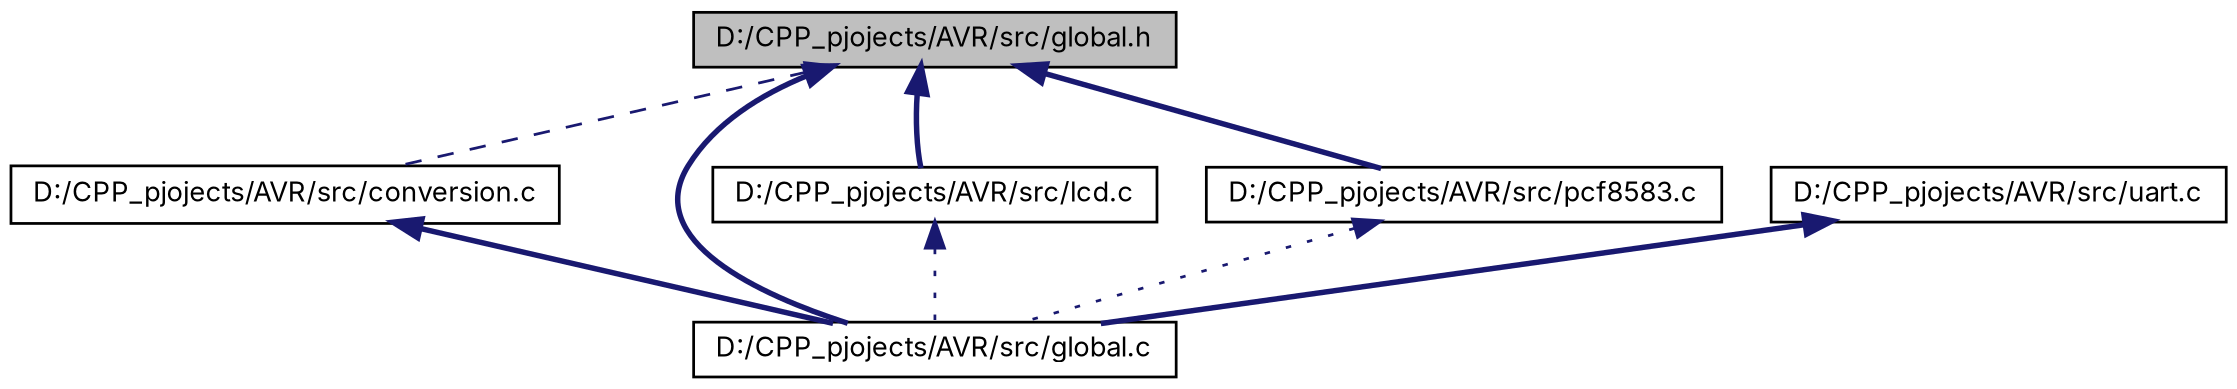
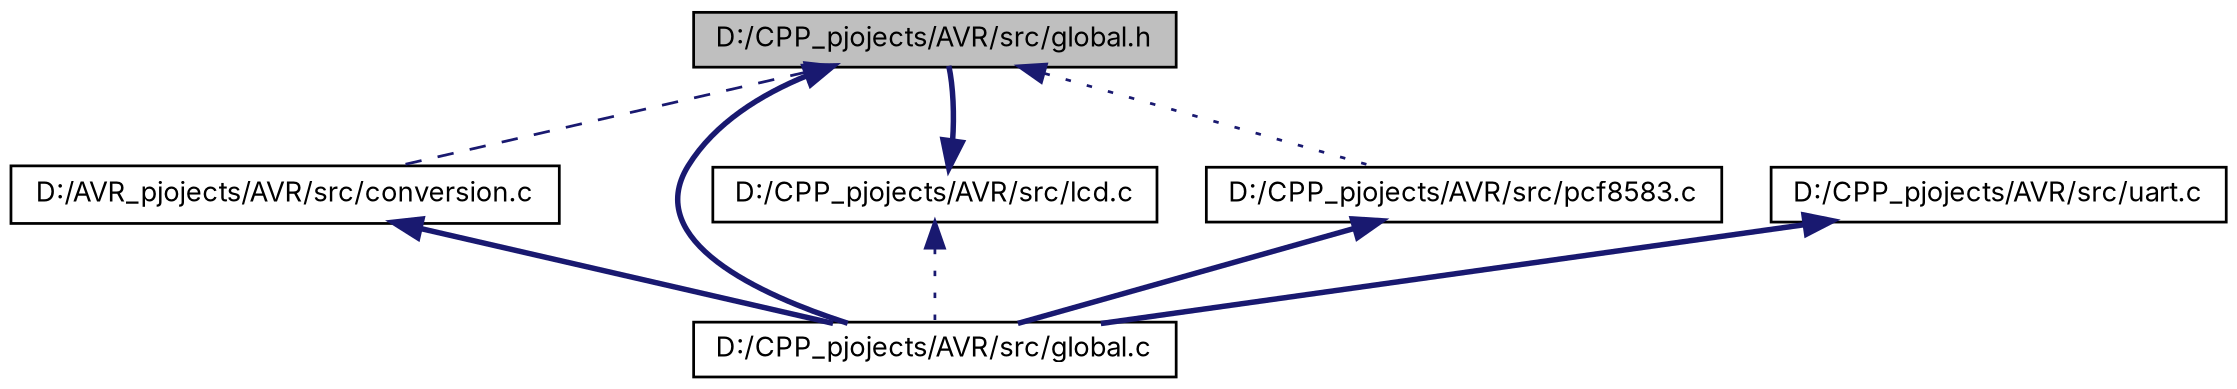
edge "D:/CPP_pjojects/AVR/src/pcf8583.c" -> "D:/CPP_pjojects/AVR/src/global.h": style bold -> dotted
edge "D:/CPP_pjojects/AVR/src/lcd.c" -> "D:/CPP_pjojects/AVR/src/global.h": reversed
node "D:/CPP_pjojects/AVR/src/conversion.c": label "D:/CPP_pjojects/AVR/src/conversion.c" -> "D:/AVR_pjojects/AVR/src/conversion.c"
edge "D:/CPP_pjojects/AVR/src/global.c" -> "D:/CPP_pjojects/AVR/src/pcf8583.c": style dotted -> bold
